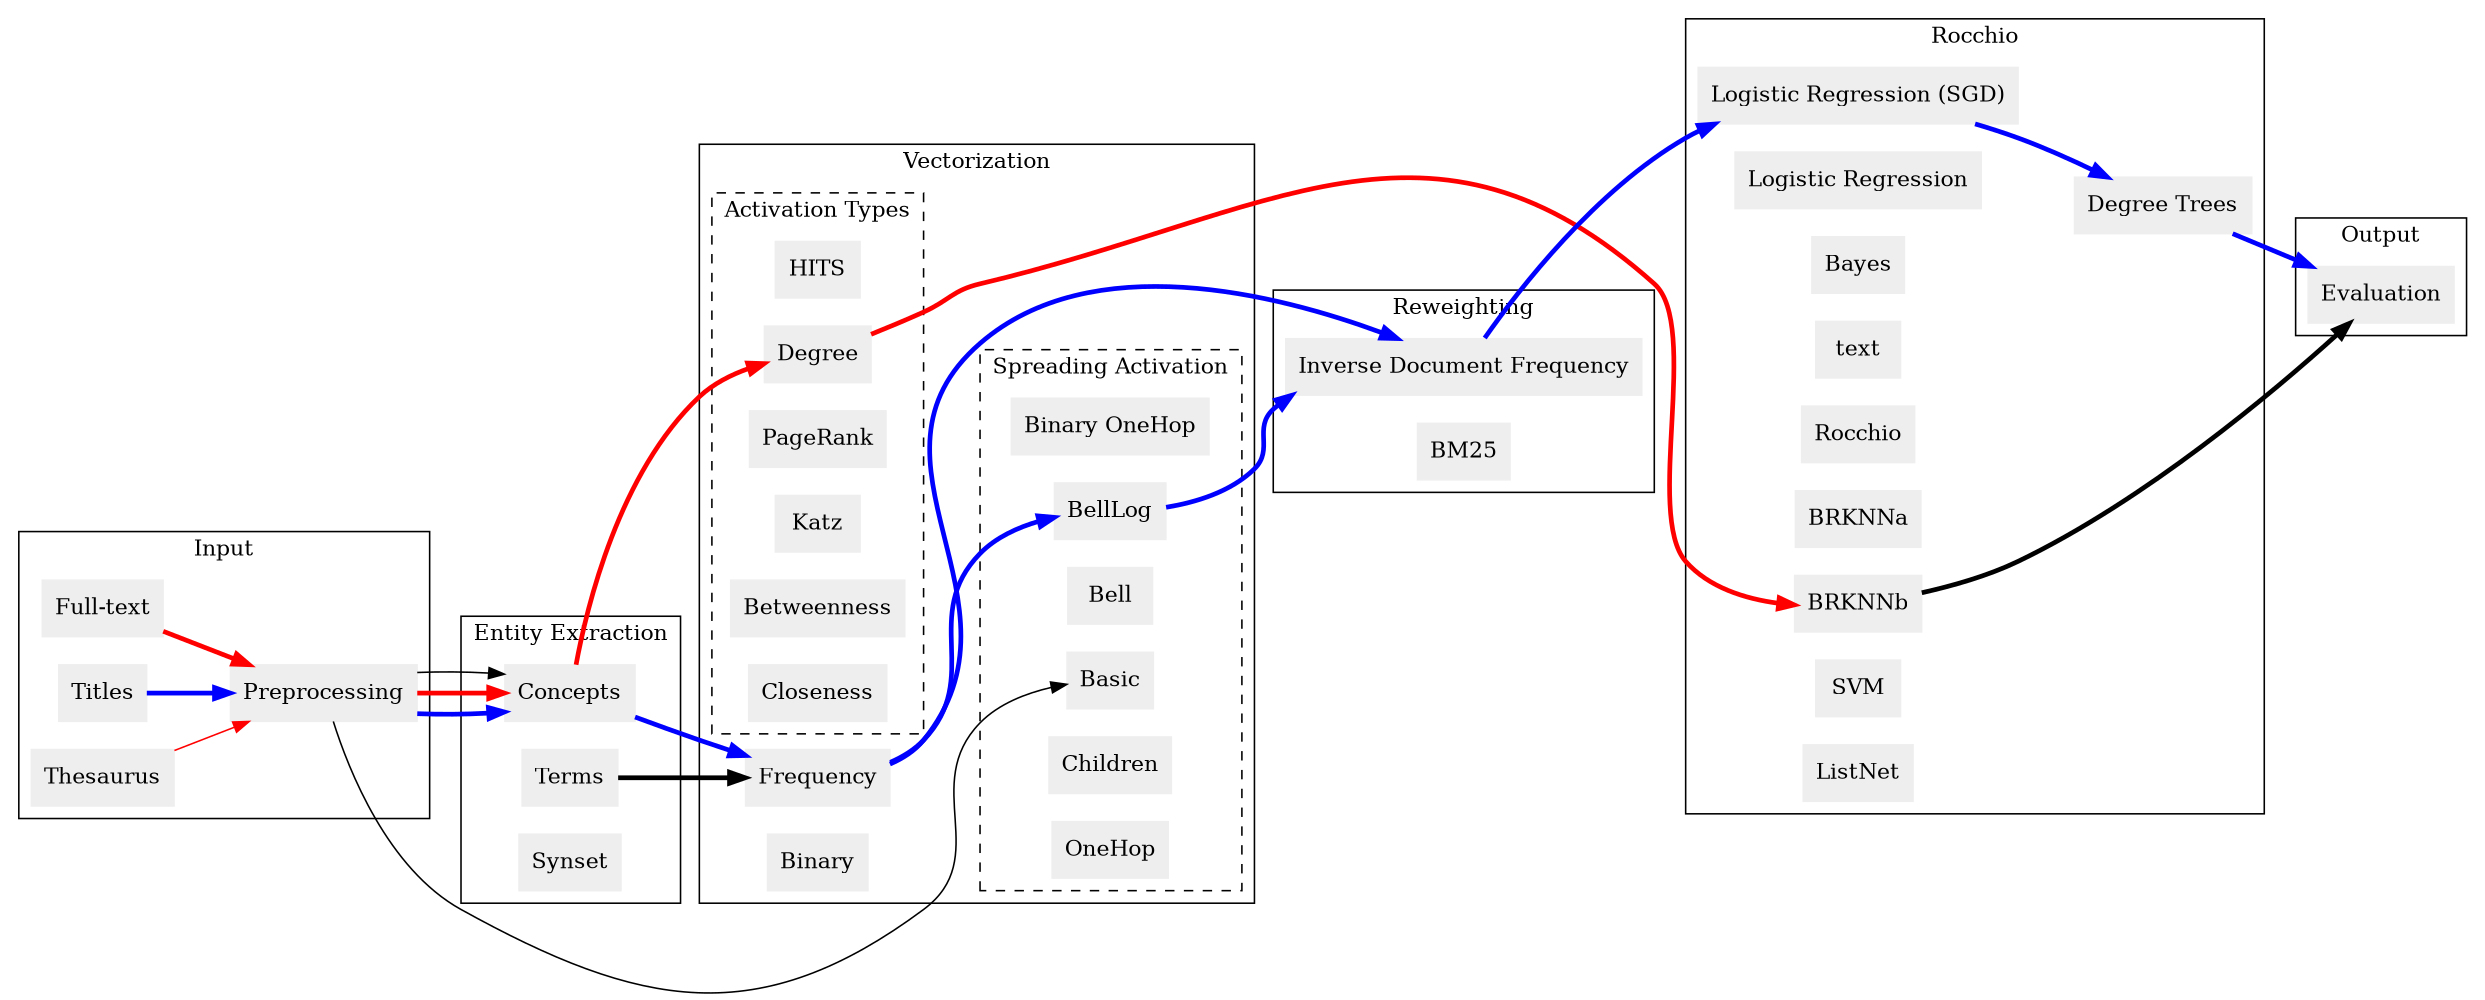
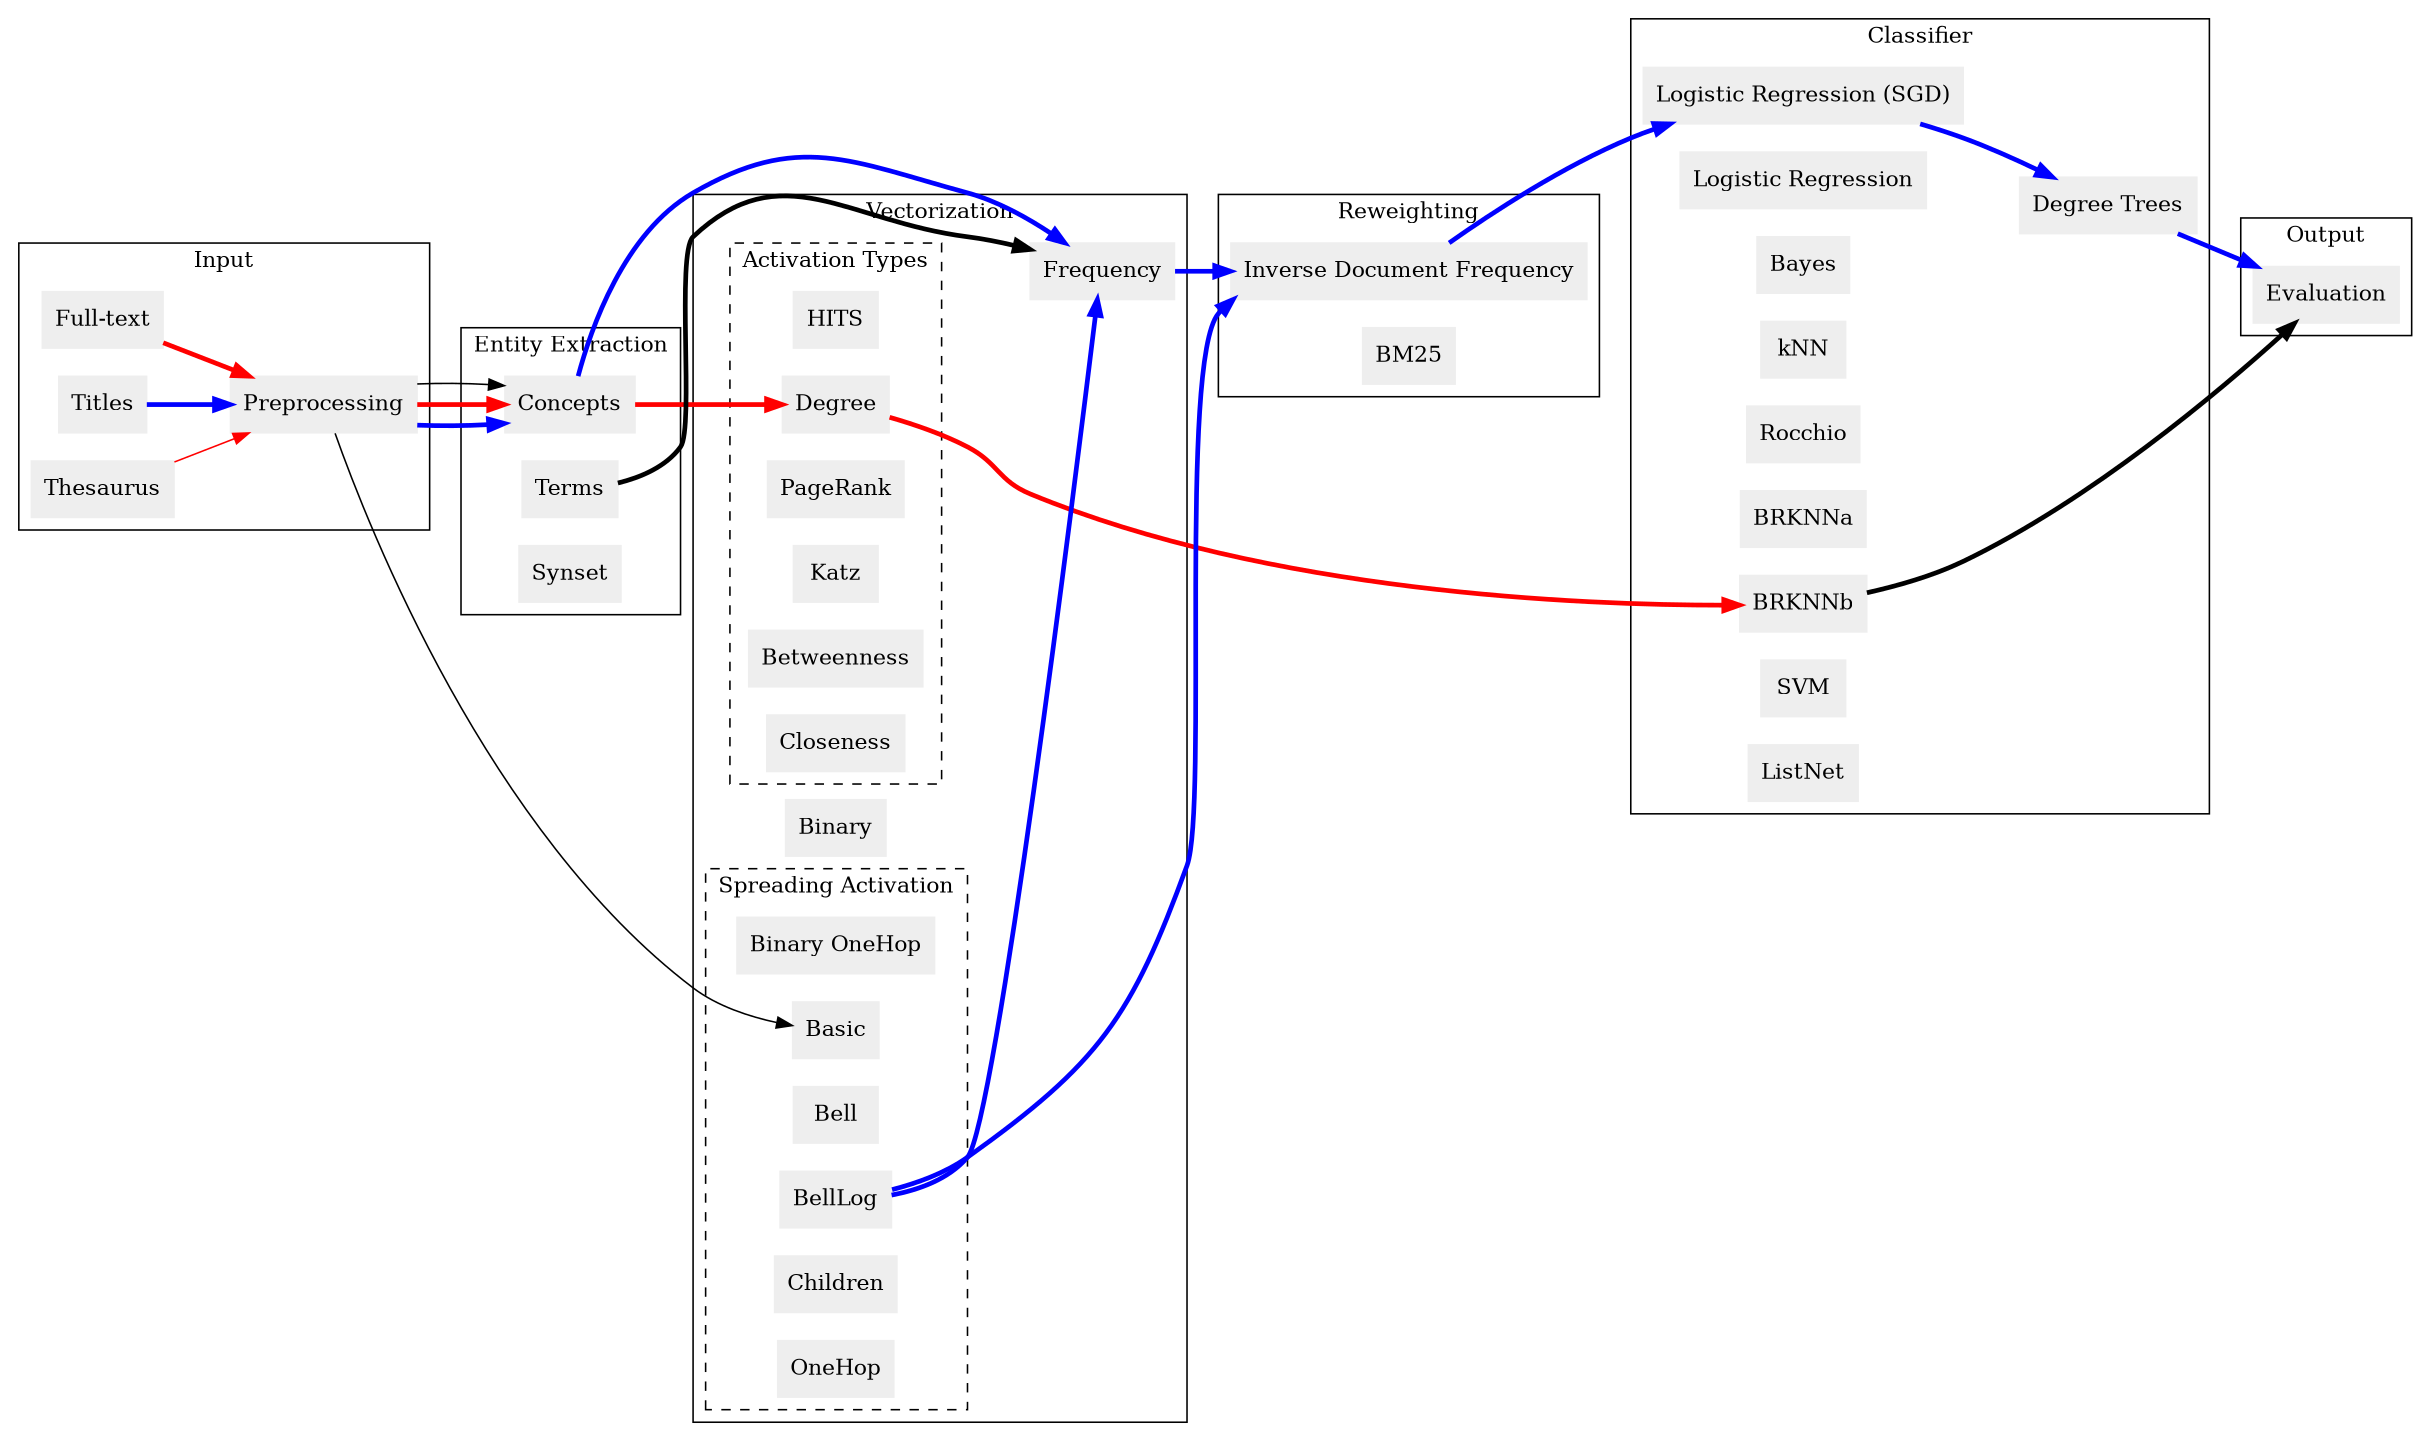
cluster "Rocchio": label "Rocchio" -> "Classifier"
node "text": label "text" -> "kNN"
edge "Frequency" -> "BellLog": reversed
